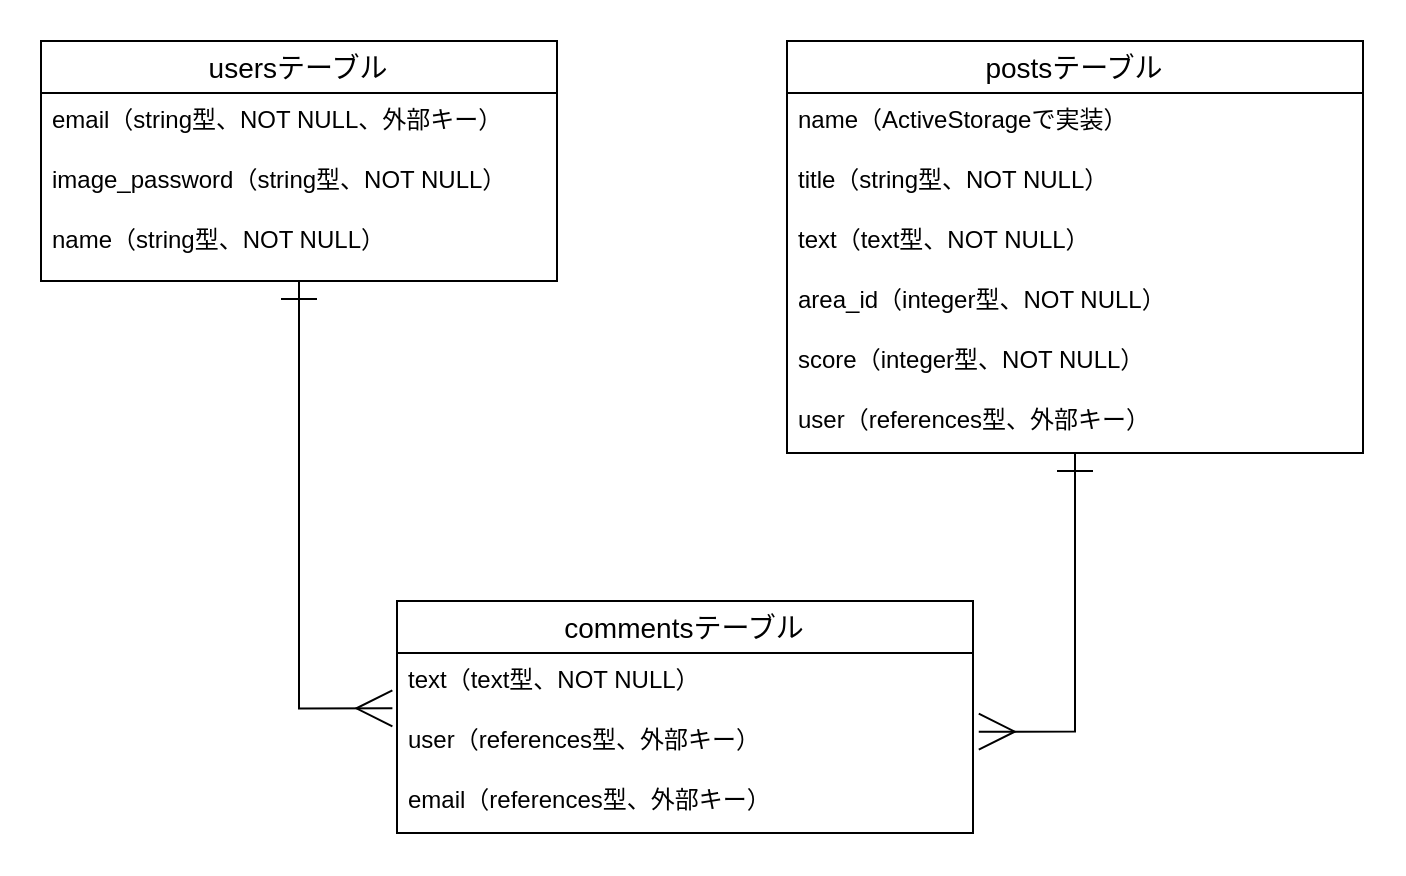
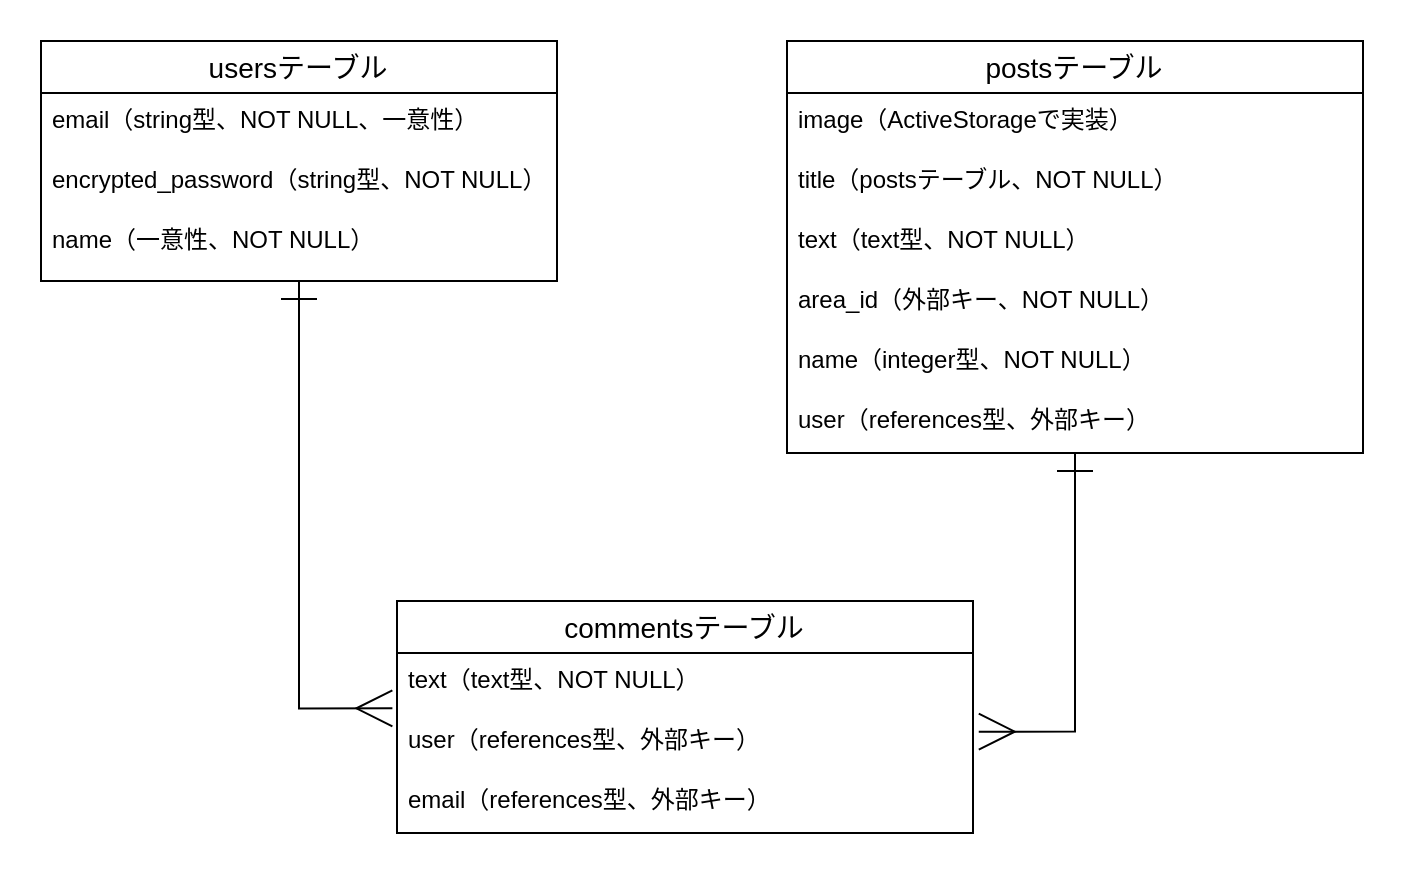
node "email（string型、NOT NULL、外部キー）": label "email（string型、NOT NULL、外部キー）" -> "email（string型、NOT NULL、一意性）"
node "name（ActiveStorageで実装）": label "name（ActiveStorageで実装）" -> "image（ActiveStorageで実装）"
node "image_password（string型、NOT NULL）": label "image_password（string型、NOT NULL）" -> "encrypted_password（string型、NOT NULL）"
node "title（string型、NOT NULL）": label "title（string型、NOT NULL）" -> "title（postsテーブル、NOT NULL）"
node "name（string型、NOT NULL）": label "name（string型、NOT NULL）" -> "name（一意性、NOT NULL）"
node "area_id（integer型、NOT NULL）": label "area_id（integer型、NOT NULL）" -> "area_id（外部キー、NOT NULL）"
node "score（integer型、NOT NULL）": label "score（integer型、NOT NULL）" -> "name（integer型、NOT NULL）"
